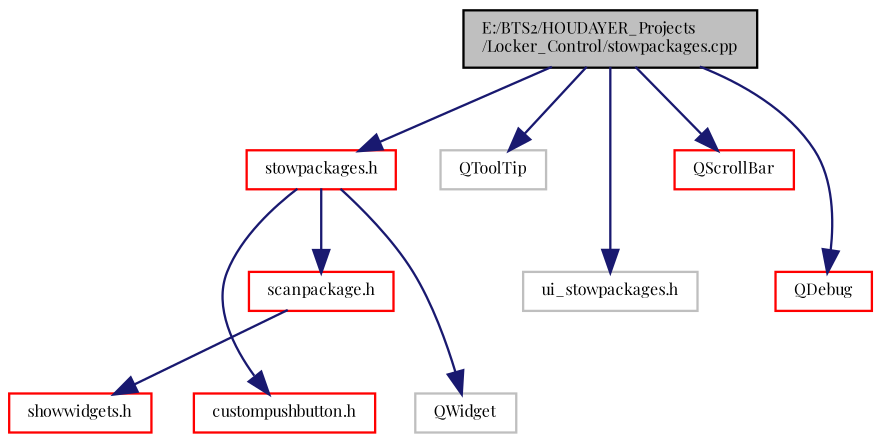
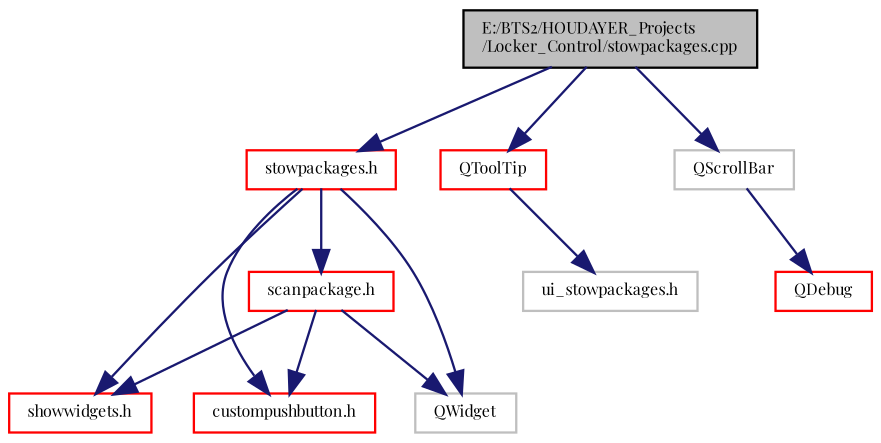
edge "E:/BTS2/HOUDAYER_Projects /Locker_Control/stowpackages.cpp" -> "QDebug": now "QScrollBar" -> "QDebug"
edge "E:/BTS2/HOUDAYER_Projects /Locker_Control/stowpackages.cpp" -> "ui_stowpackages.h": now "QToolTip" -> "ui_stowpackages.h"
node "QToolTip": color grey75 -> red
node "QScrollBar": color red -> grey75
edge "stowpackages.h" -> "showwidgets.h": added
edge "scanpackage.h" -> "custompushbutton.h": added
edge "scanpackage.h" -> "QWidget": added
